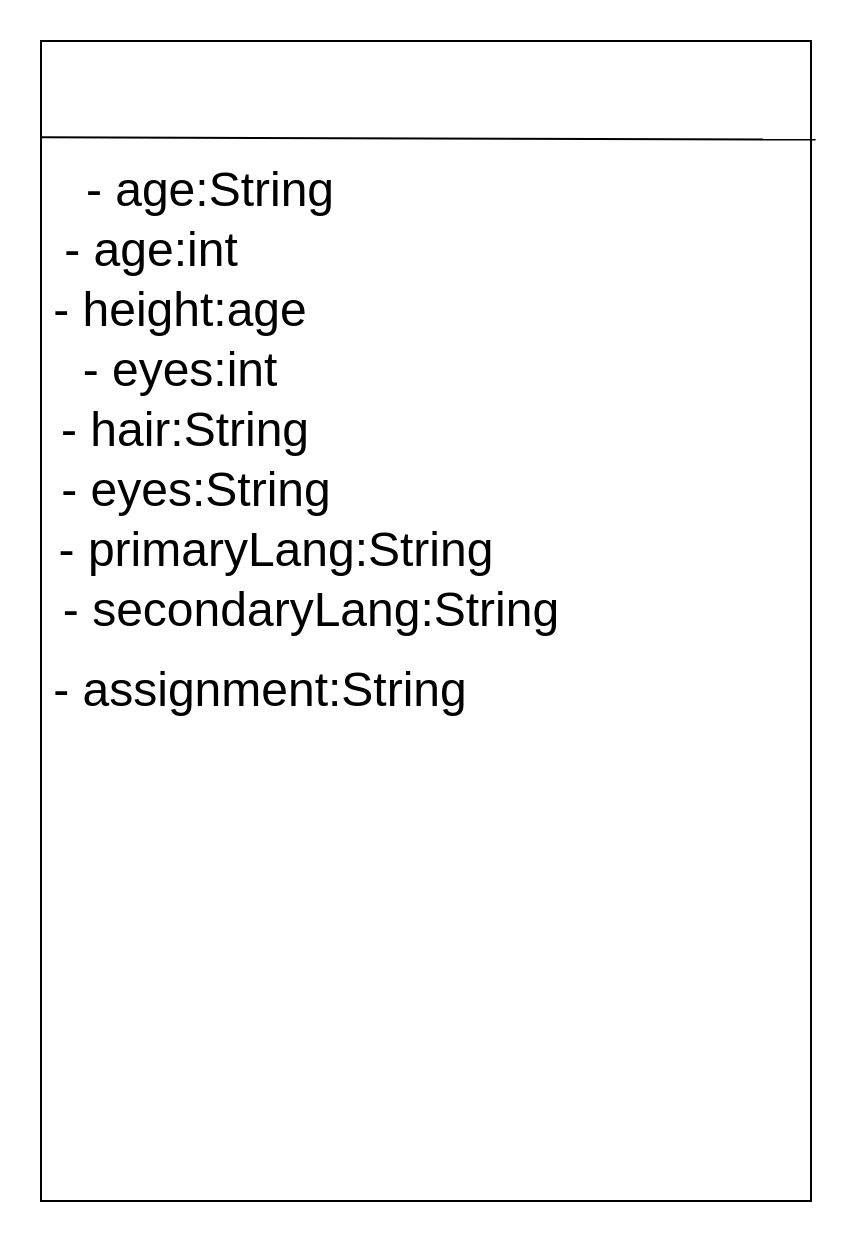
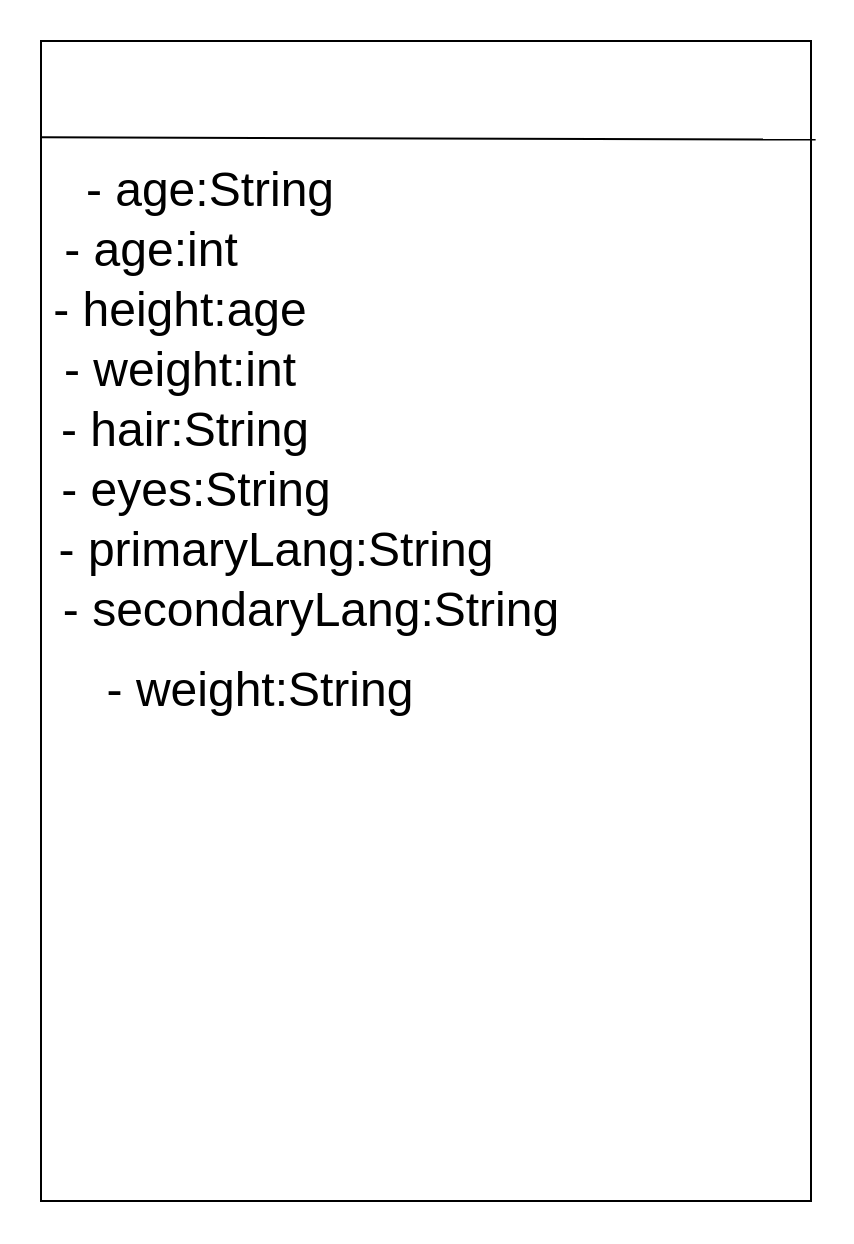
node "- eyes:int": label "- eyes:int" -> "- weight:int"
node "- assignment:String": label "- assignment:String" -> "- weight:String"
